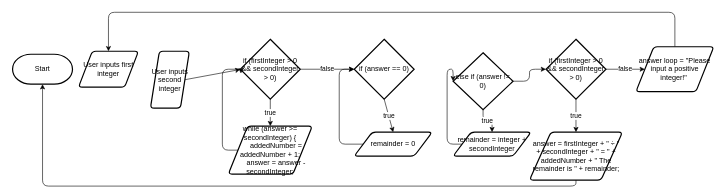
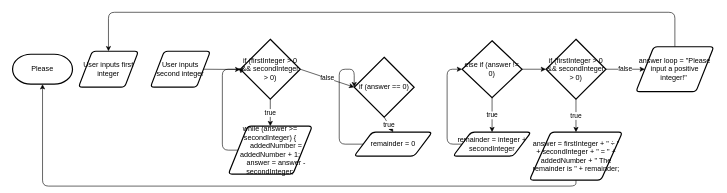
node "Start": label "Start" -> "Please"
node "if (answer == 0)": moved (384, 69) -> (384, 87)
node "User inputs second integer": size 39x57 -> 60x36
node "else if (answer != 0)": moved (483, 81) -> (492, 69)
